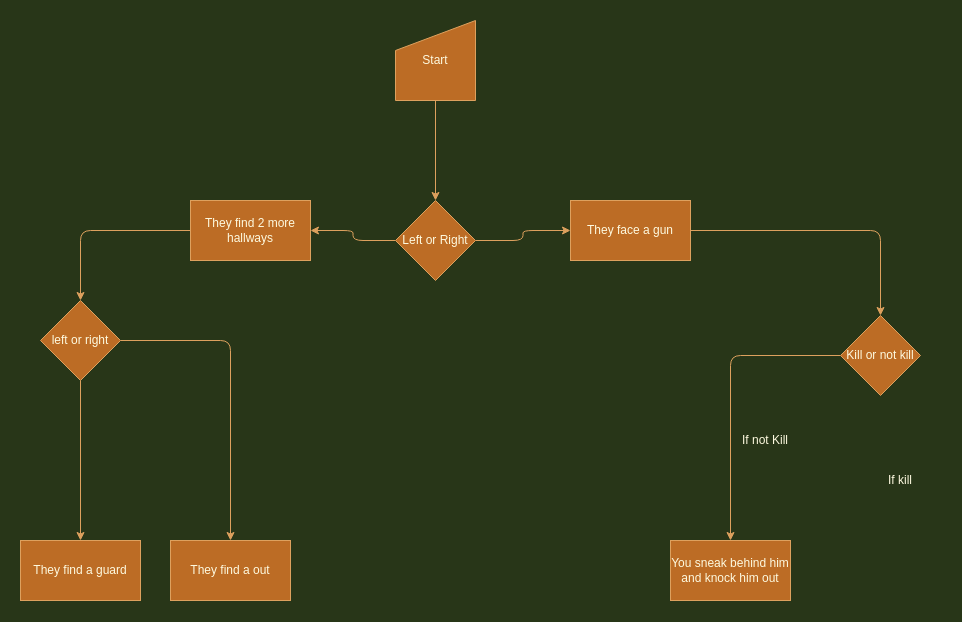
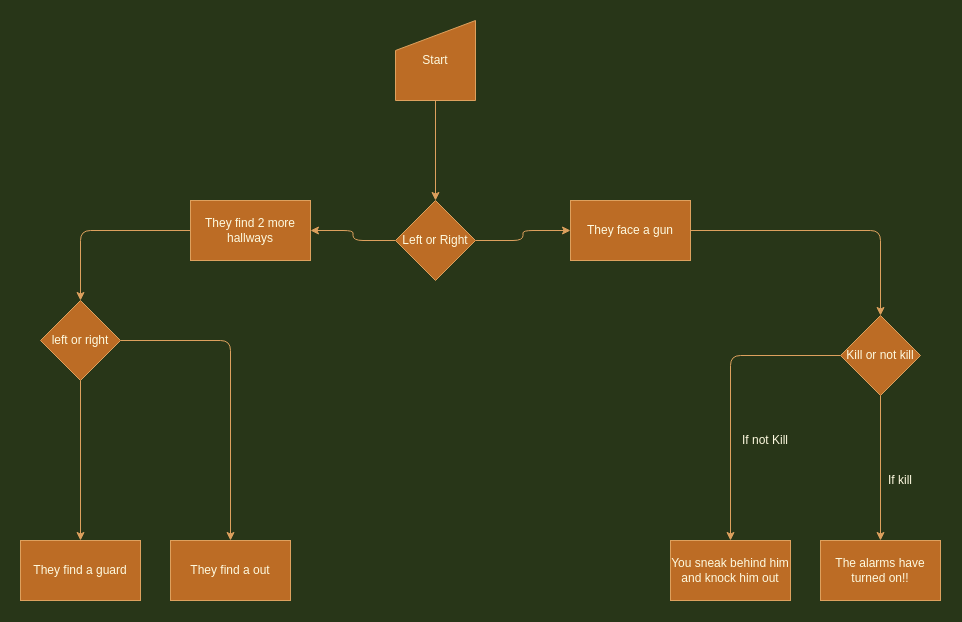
edge "Kill or not kill" -> "The alarms have turned on!!": added
node "The alarms have turned on!!": added
